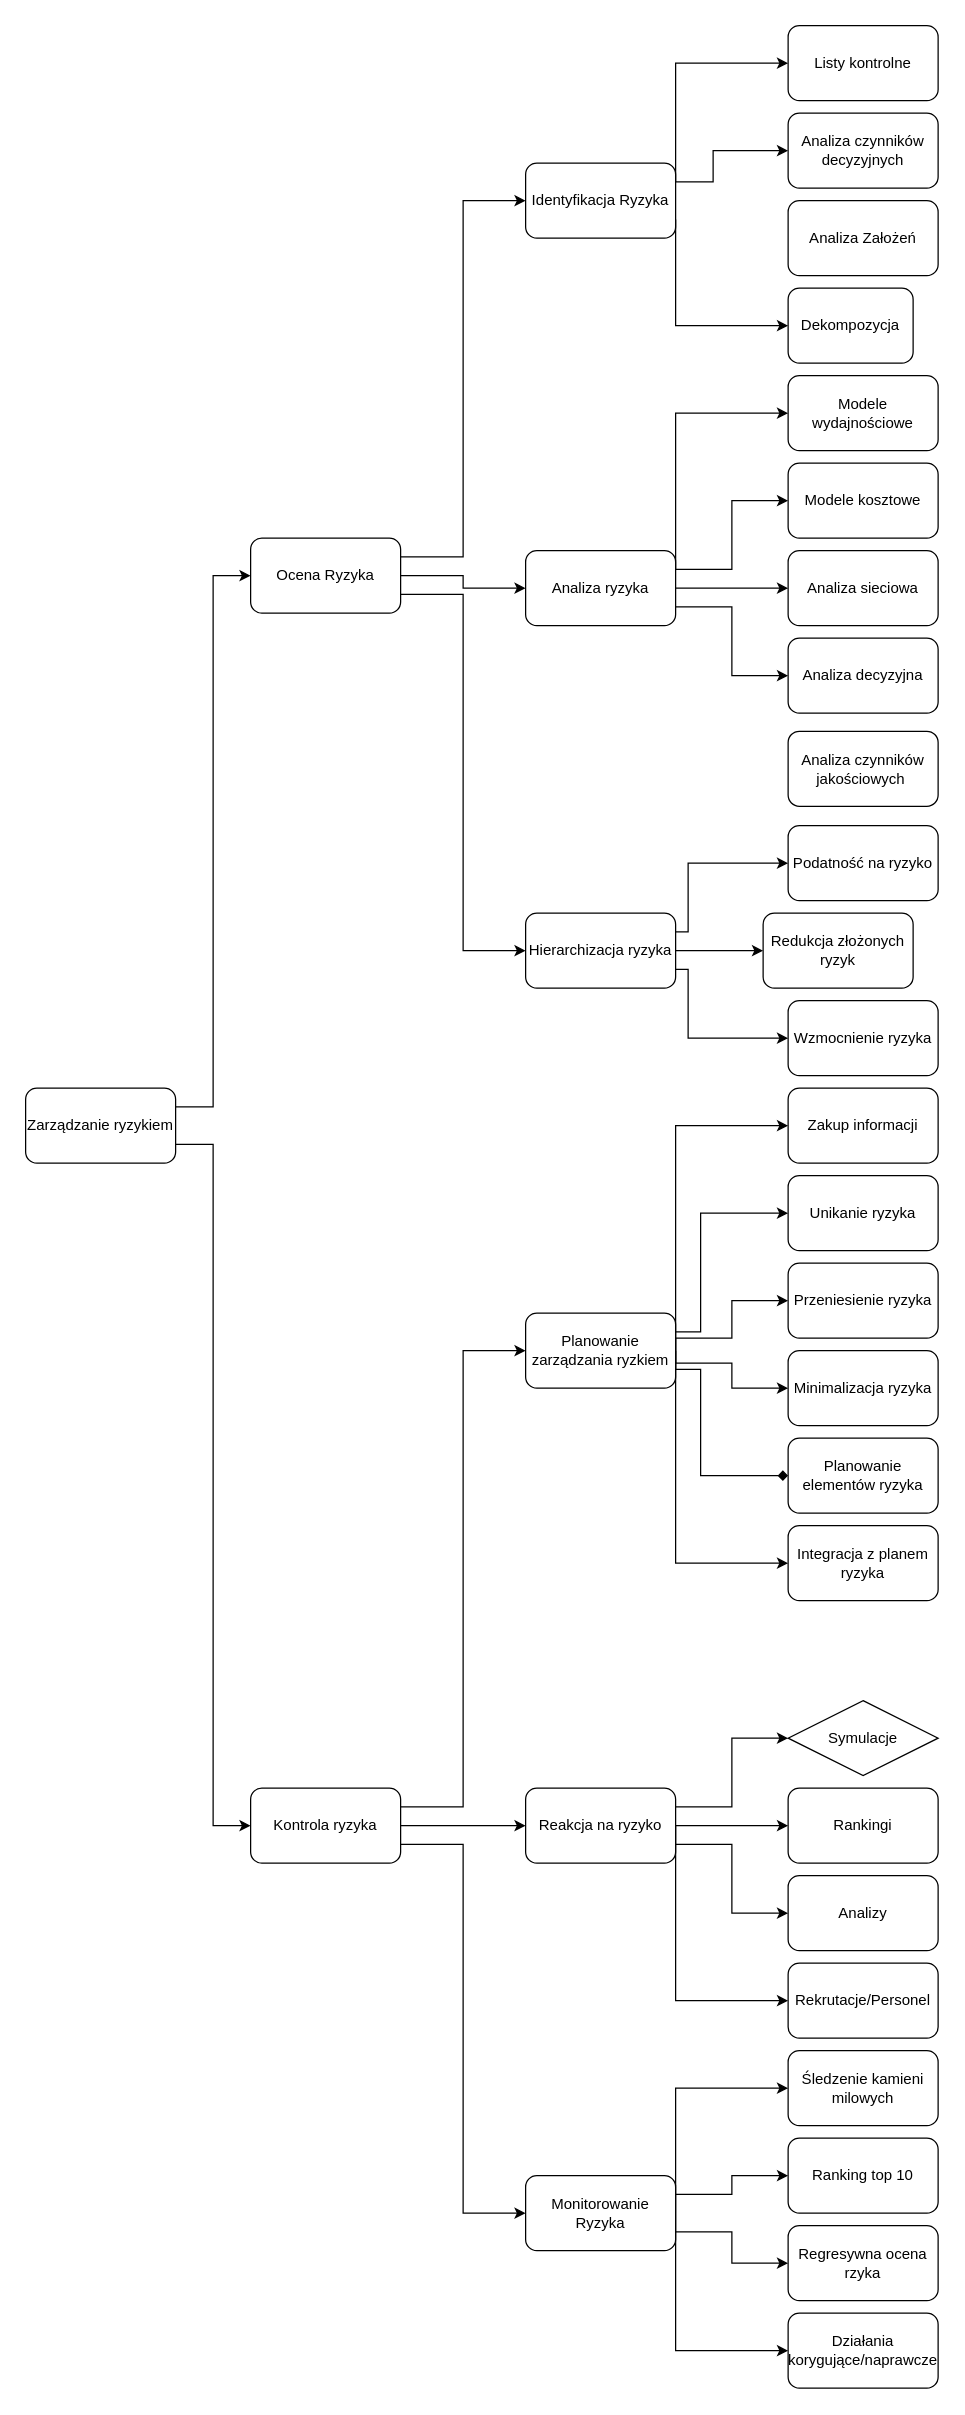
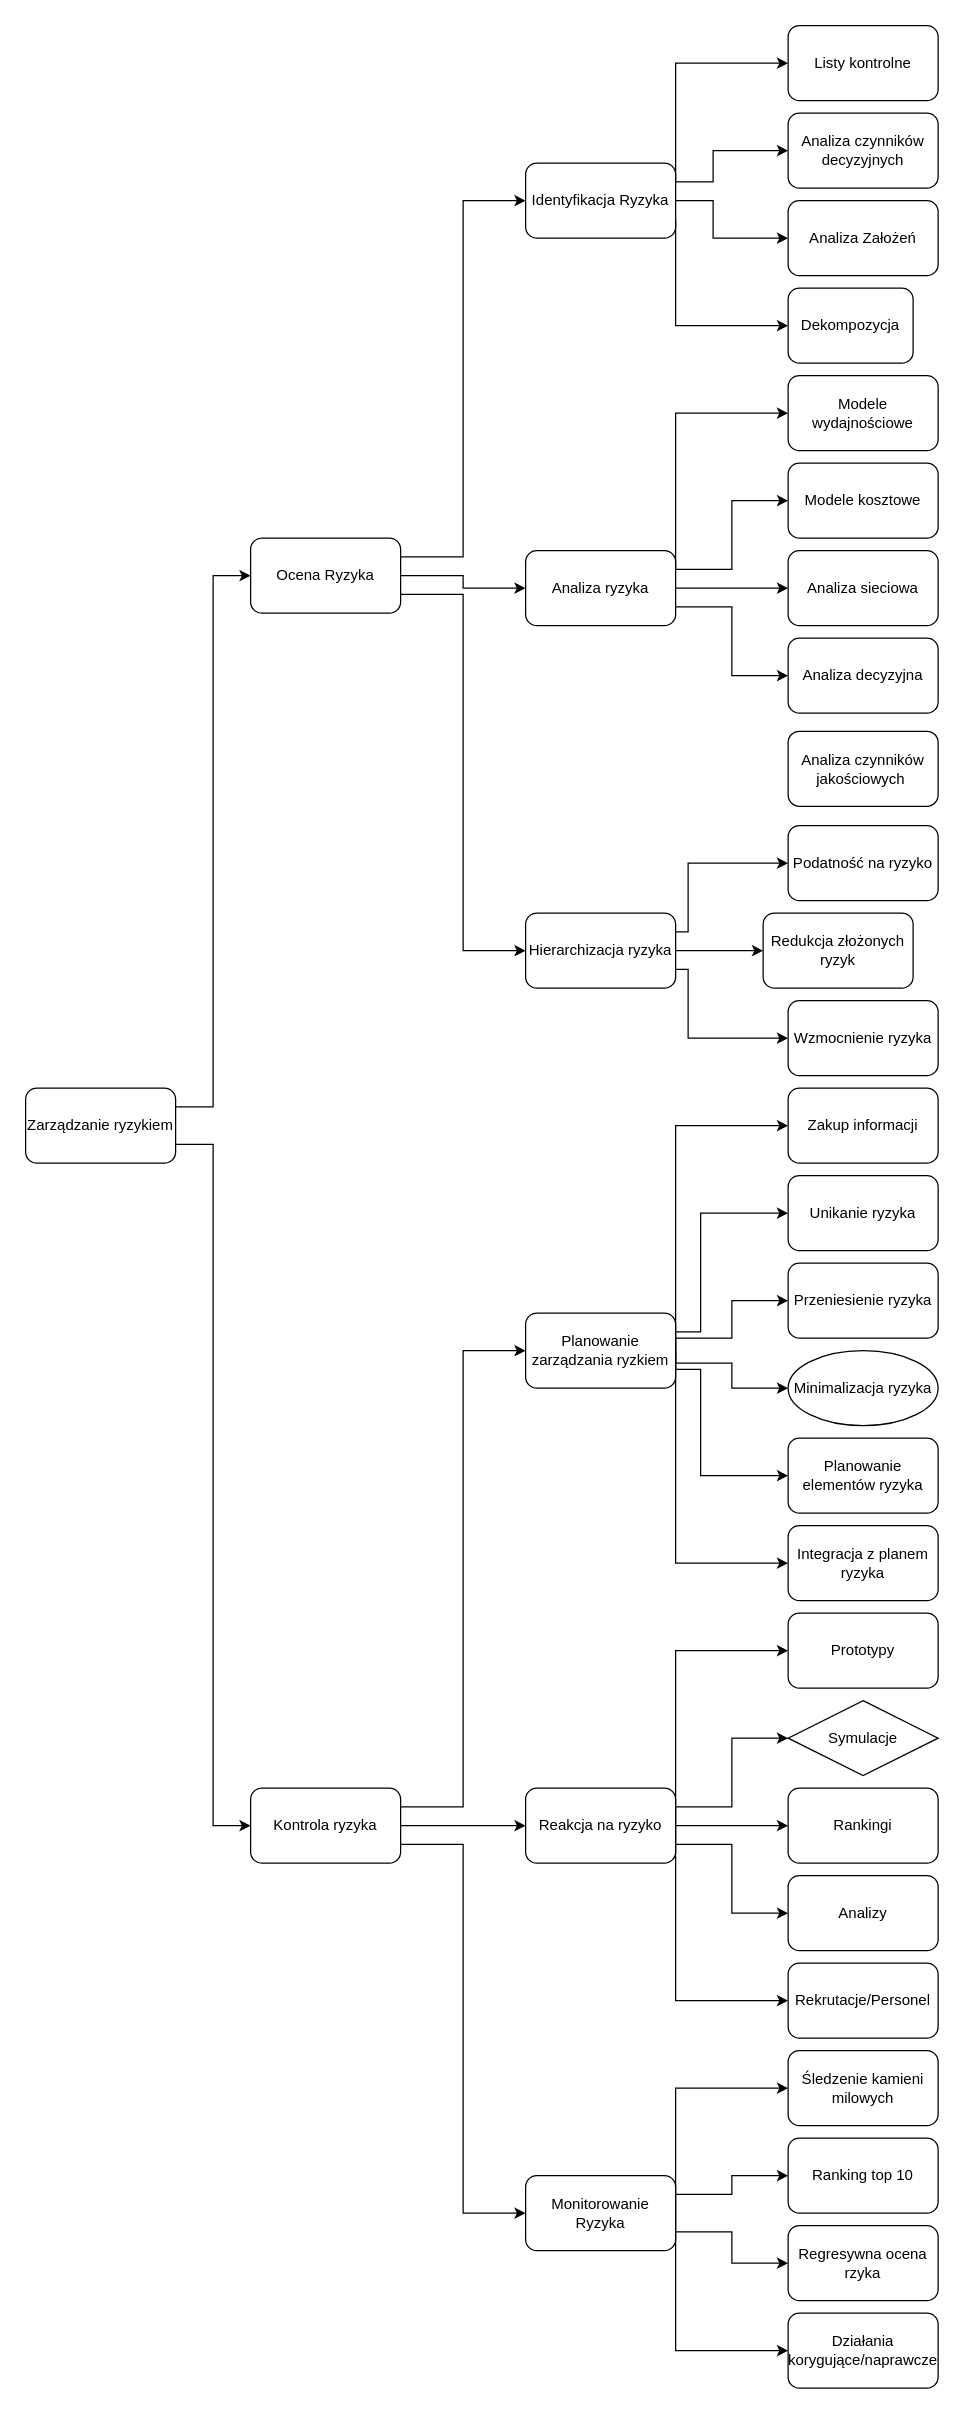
edge "Identyfikacja Ryzyka" -> "Analiza Założeń": added
node "Minimalizacja ryzyka": shape rounded rectangle -> ellipse
edge "Planowanie zarządzania ryzkiem" -> "Planowanie elementów ryzyka": arrowhead diamond -> classic
node "Prototypy": added
edge "Reakcja na ryzyko" -> "Prototypy": added
